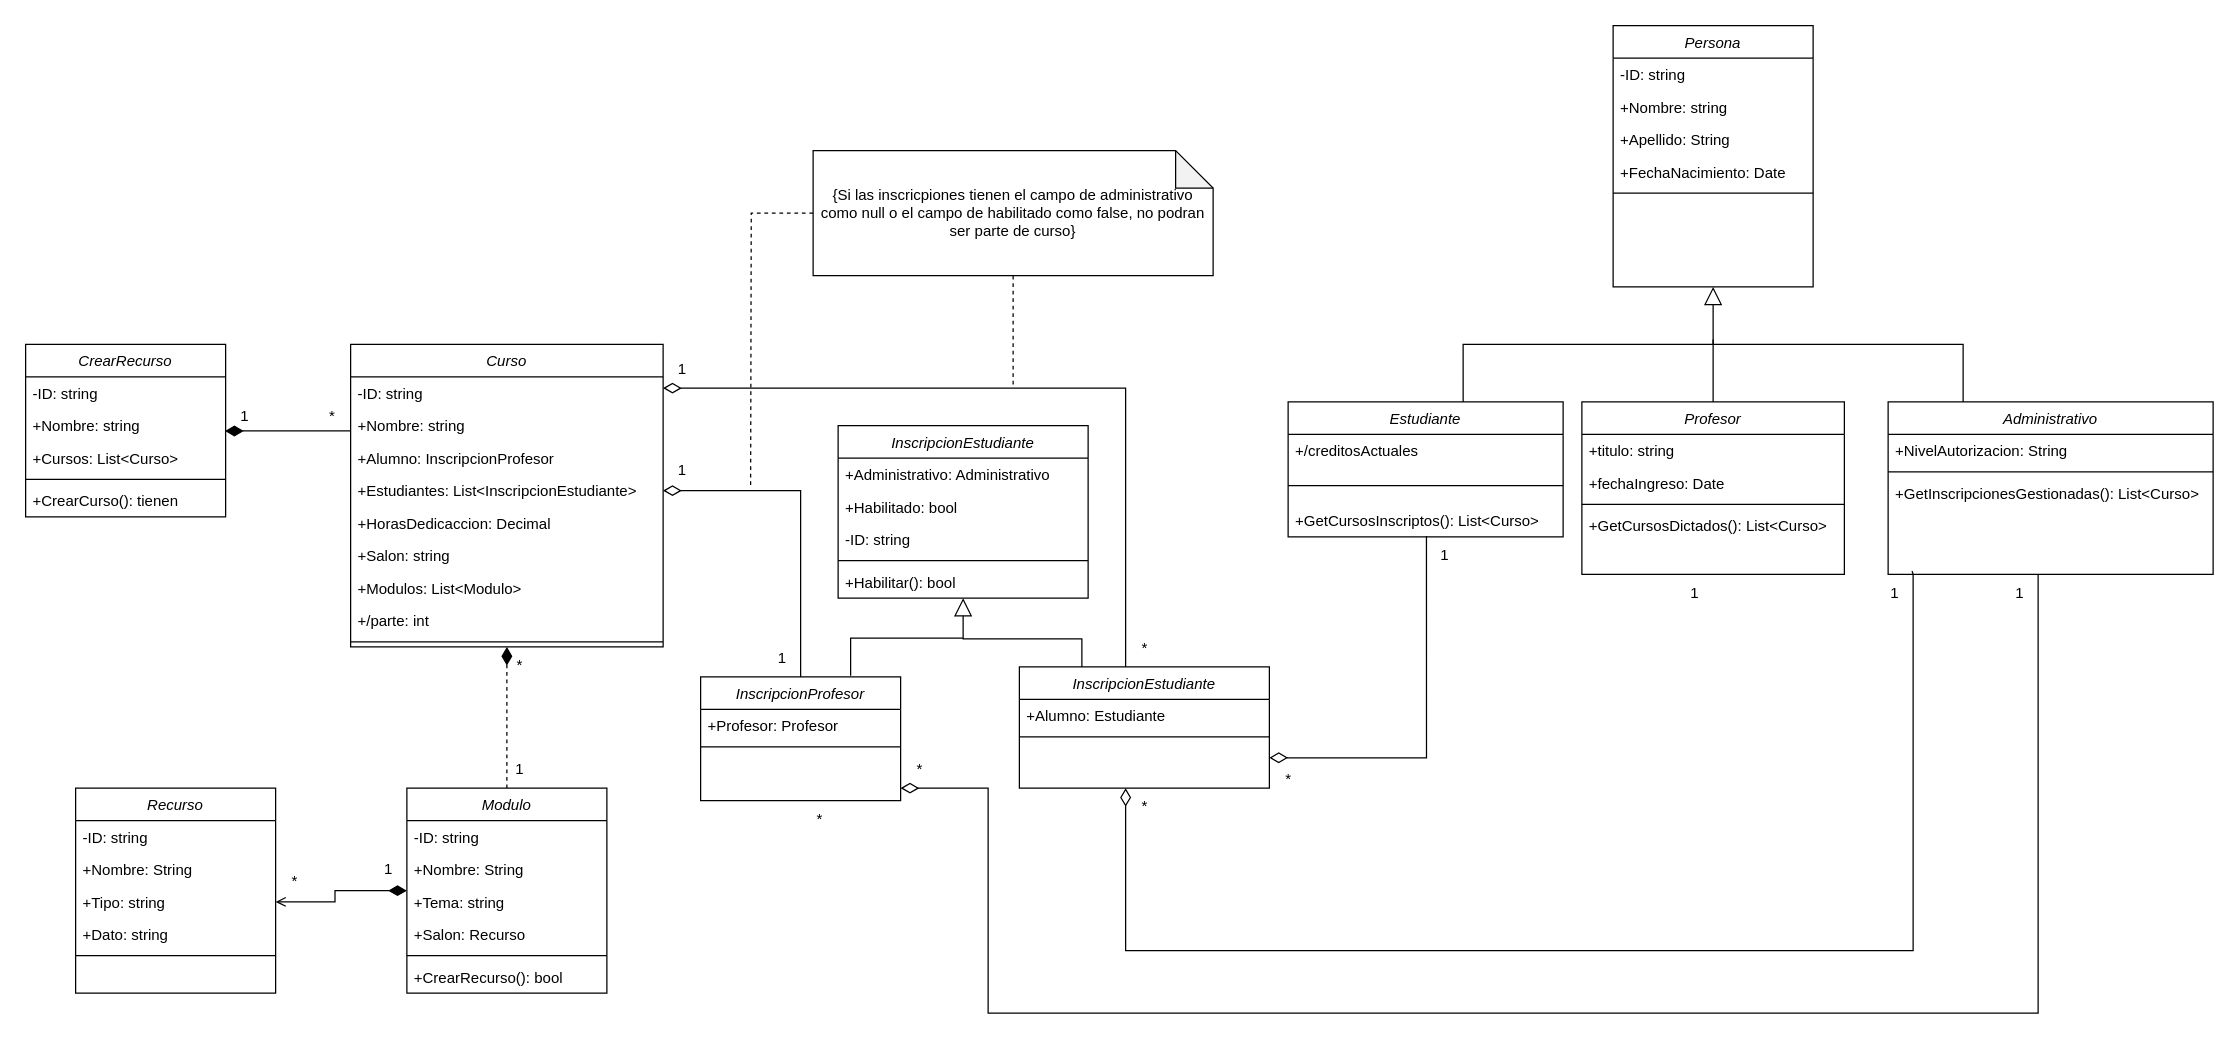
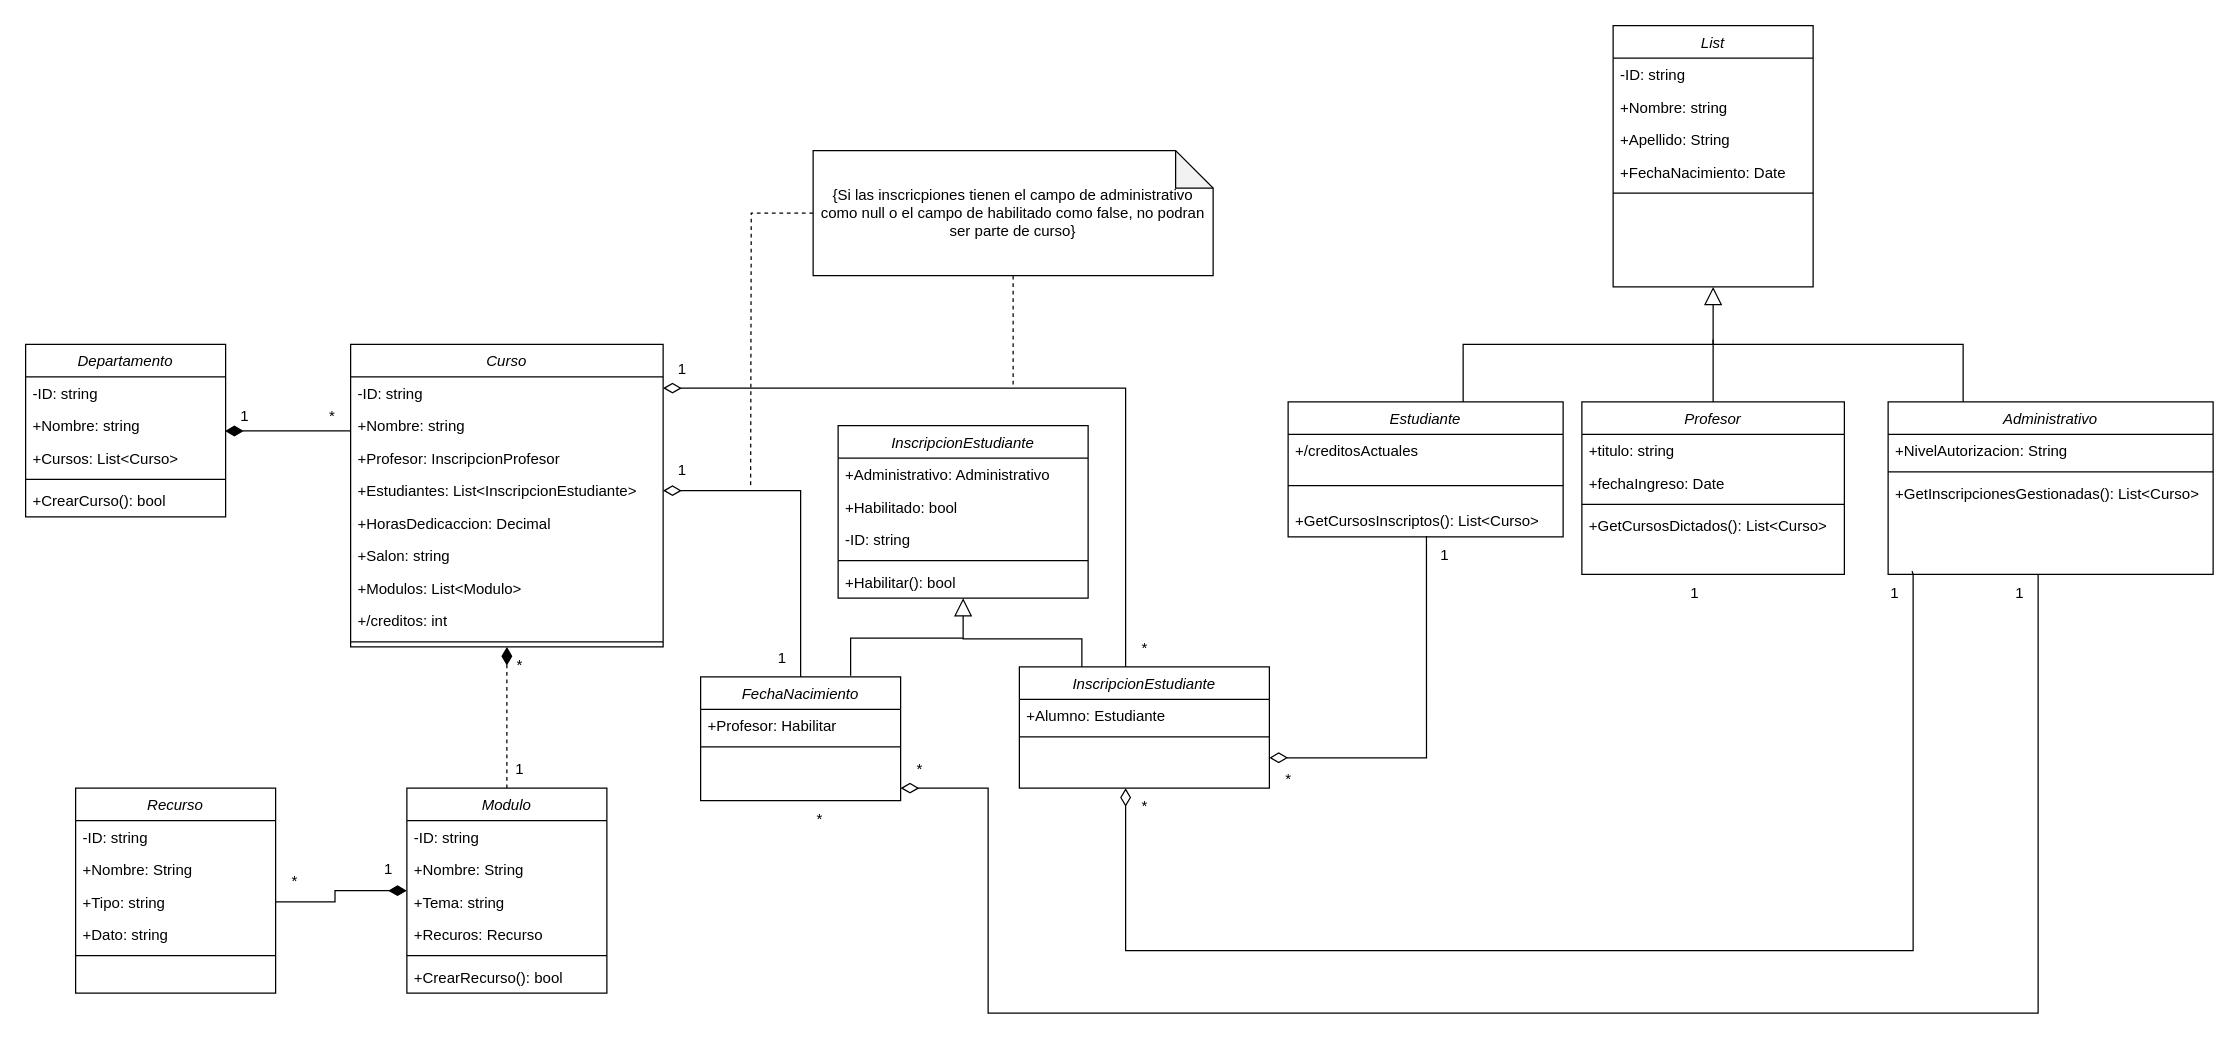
node "Persona": label "Persona" -> "List"
node "CrearRecurso": label "CrearRecurso" -> "Departamento"
node "+Alumno: InscripcionProfesor": label "+Alumno: InscripcionProfesor" -> "+Profesor: InscripcionProfesor"
node "+CrearCurso(): tienen": label "+CrearCurso(): tienen" -> "+CrearCurso(): bool"
node "+/parte: int": label "+/parte: int" -> "+/creditos: int"
node "InscripcionProfesor": label "InscripcionProfesor" -> "FechaNacimiento"
node "+Profesor: Profesor": label "+Profesor: Profesor" -> "+Profesor: Habilitar"
edge "Modulo" -- "+Tipo: string": arrowhead open -> none
node "+Salon: Recurso": label "+Salon: Recurso" -> "+Recuros: Recurso"
